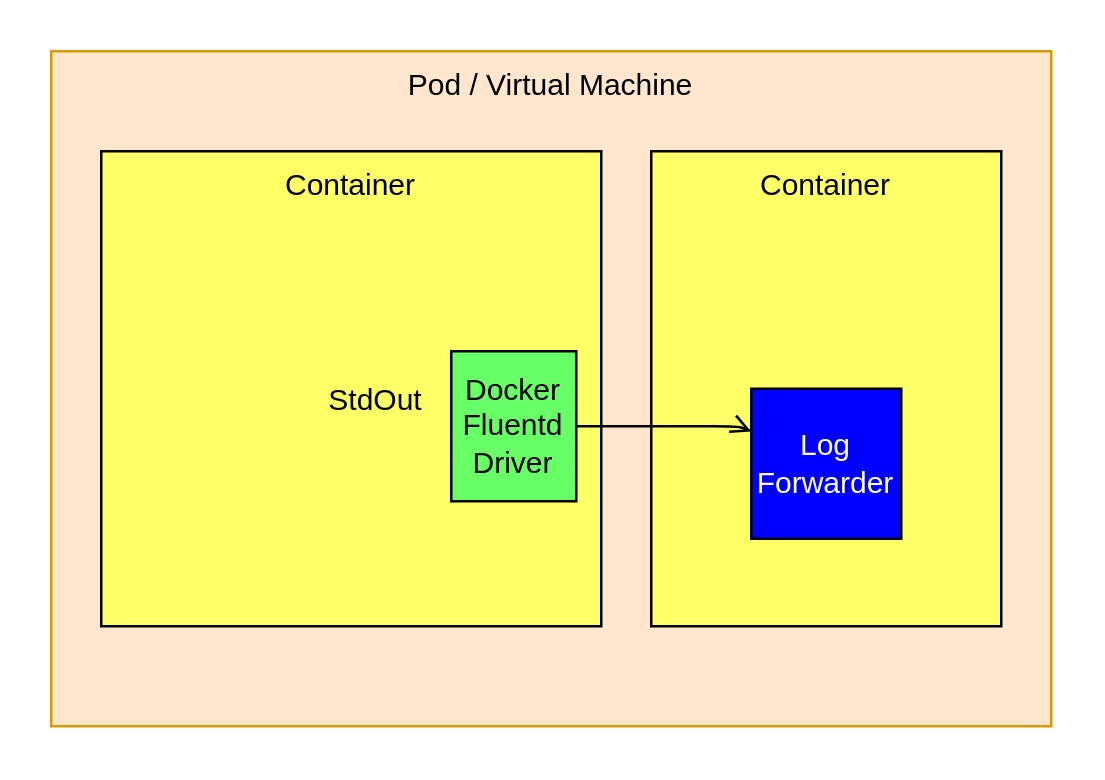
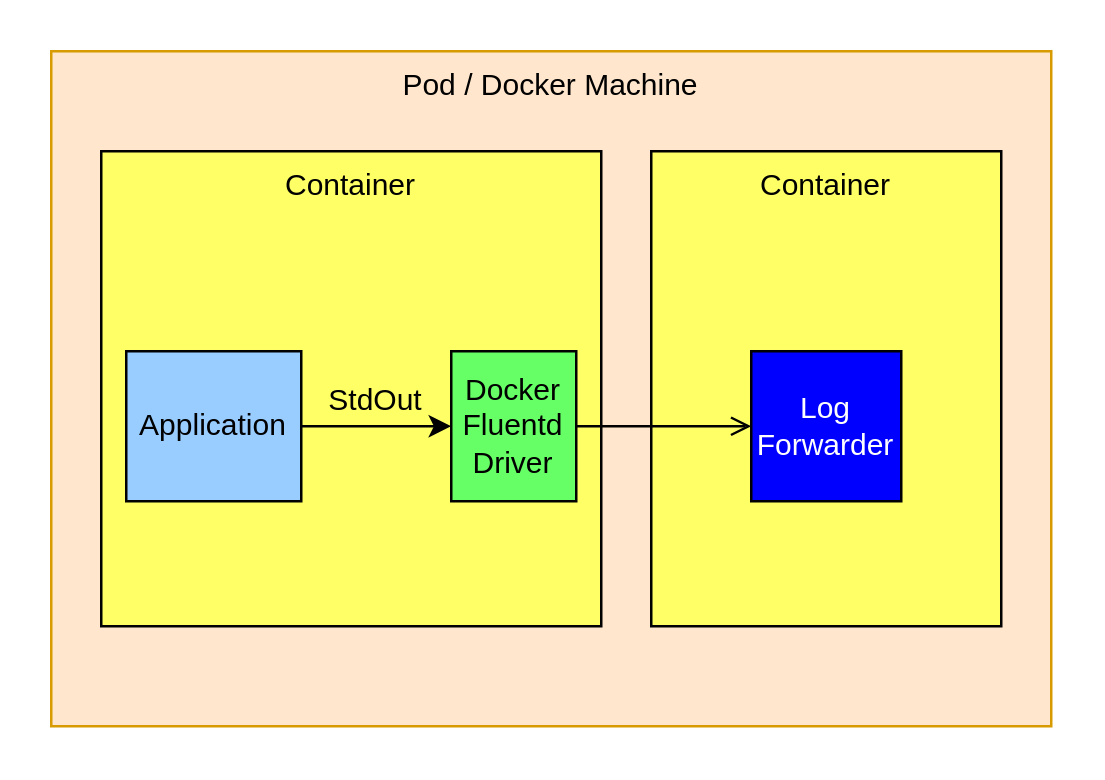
node "Pod / Virtual Machine": label "Pod / Virtual Machine" -> "Pod / Docker Machine"
node "Application": added
edge "Application" -> "Docker Fluentd Driver": added
node "Log Forwarder": moved (826, 464) -> (826, 426)
